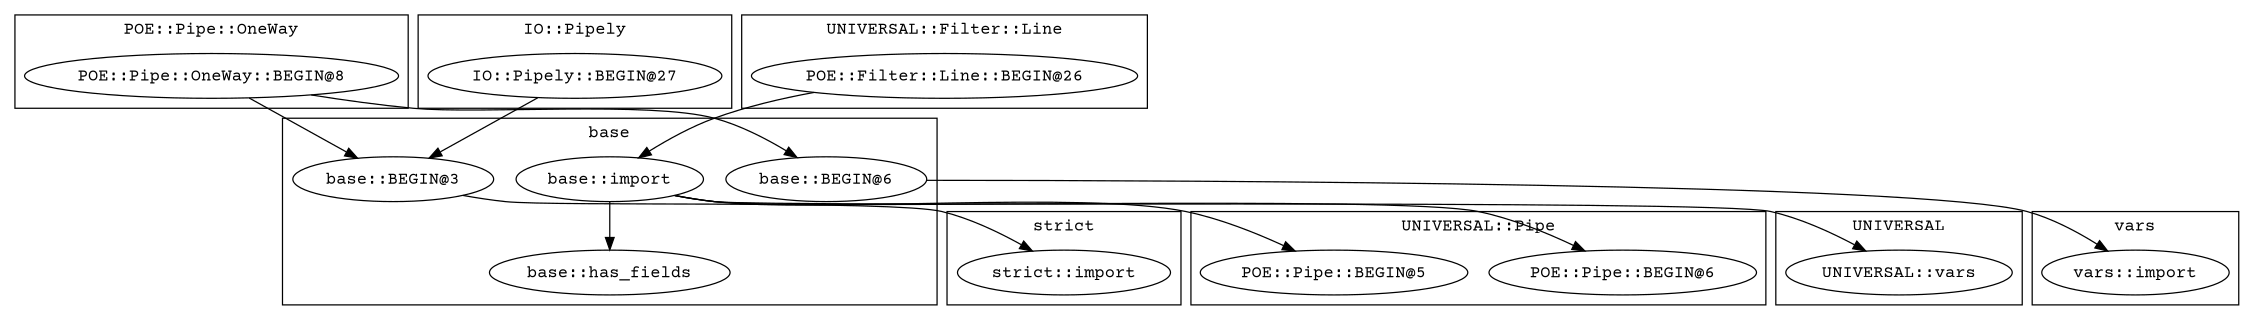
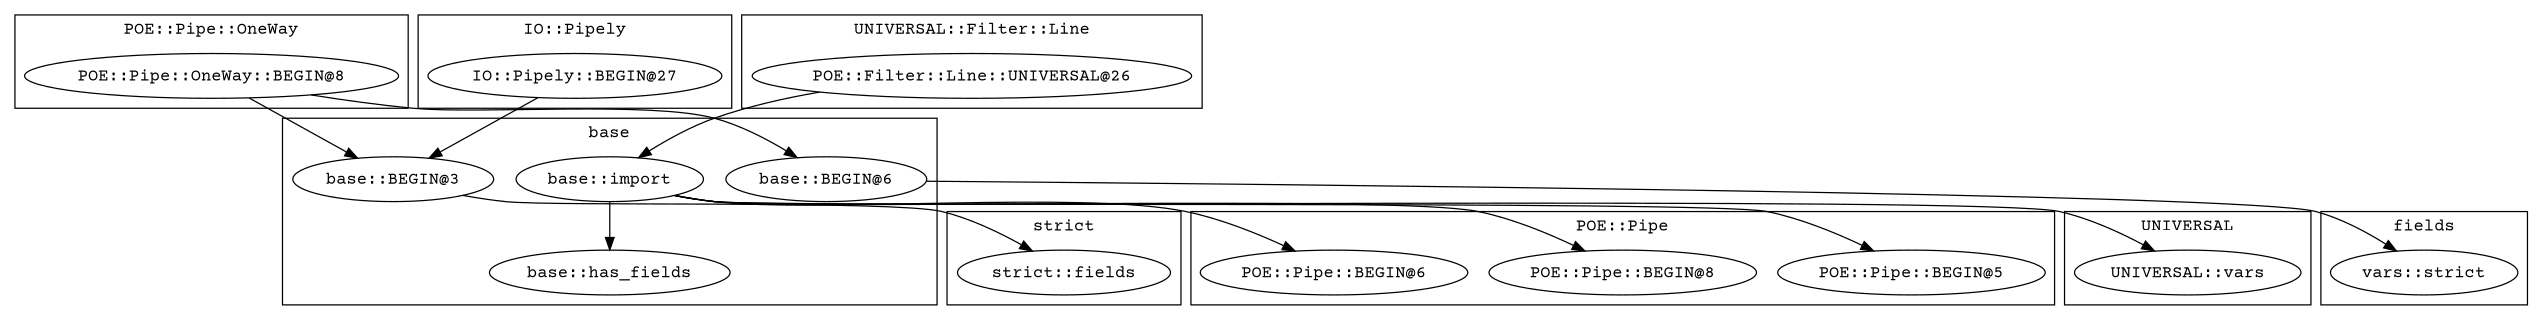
node "POE::Filter::Line::BEGIN@26": label "POE::Filter::Line::BEGIN@26" -> "POE::Filter::Line::UNIVERSAL@26"
cluster "UNIVERSAL::Pipe": label "UNIVERSAL::Pipe" -> "POE::Pipe"
cluster "vars": label "vars" -> "fields"
node "strict::import": label "strict::import" -> "strict::fields"
node "POE::Pipe::BEGIN@8": added
node "vars::import": label "vars::import" -> "vars::strict"
